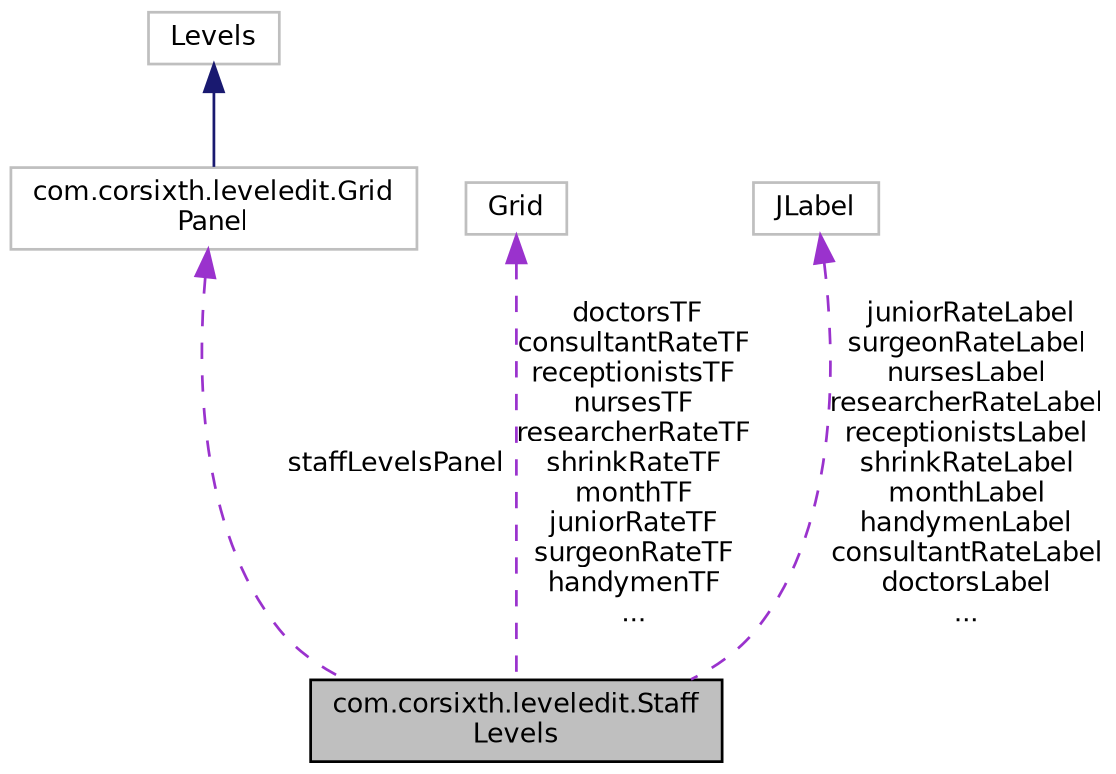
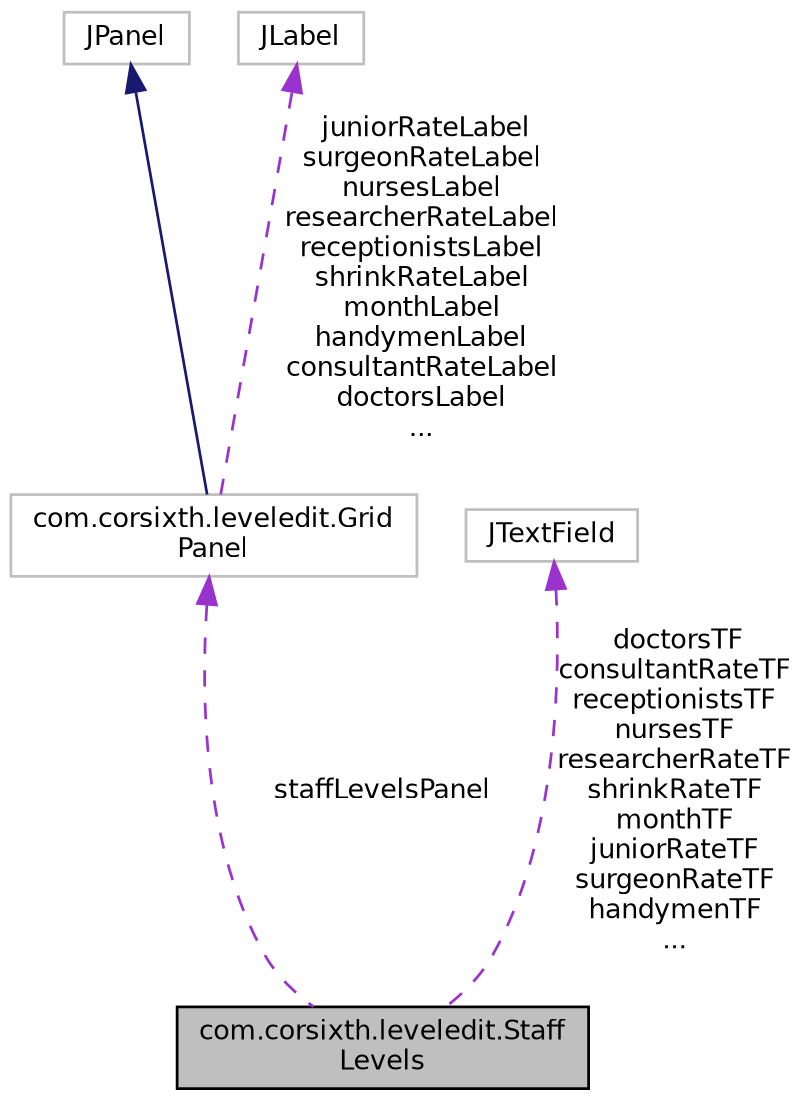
node "Levels": label "Levels" -> "JPanel"
node "Grid": label "Grid" -> "JTextField"
edge "com.corsixth.leveledit.Staff Levels" -> "JLabel": now "com.corsixth.leveledit.Grid Panel" -> "JLabel"
